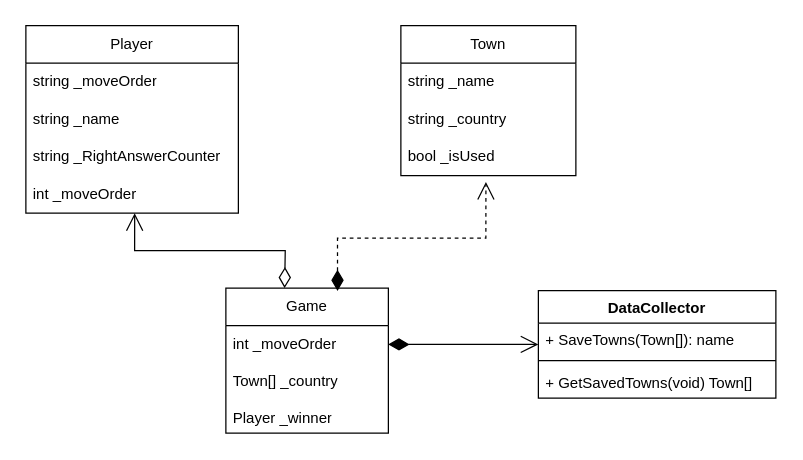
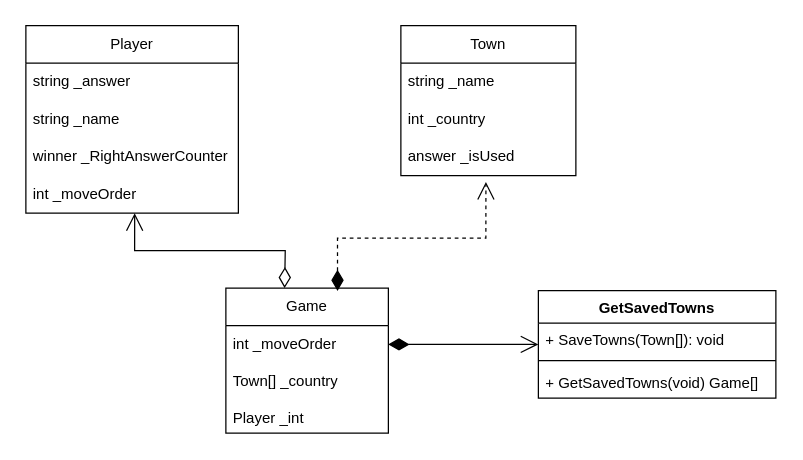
node "string _moveOrder": label "string _moveOrder" -> "string _answer"
node "string _country": label "string _country" -> "int _country"
node "string _RightAnswerCounter": label "string _RightAnswerCounter" -> "winner _RightAnswerCounter"
node "bool _isUsed": label "bool _isUsed" -> "answer _isUsed"
node "DataCollector": label "DataCollector" -> "GetSavedTowns"
node "+ SaveTowns(Town[]): name": label "+ SaveTowns(Town[]): name" -> "+ SaveTowns(Town[]): void"
node "+ GetSavedTowns(void) Town[]": label "+ GetSavedTowns(void) Town[]" -> "+ GetSavedTowns(void) Game[]"
node "Player _winner": label "Player _winner" -> "Player _int"
